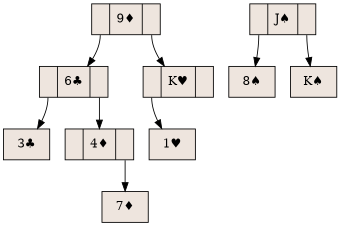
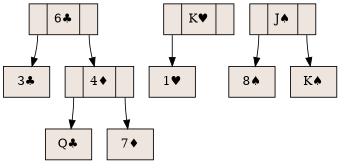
node "9♦": removed
node "Q♣": added
